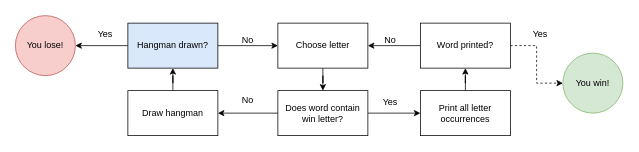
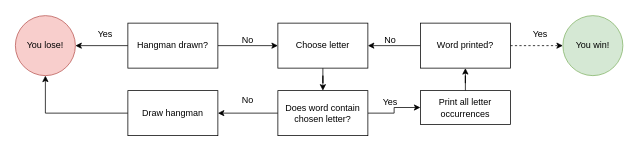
node "Hangman drawn?": fillcolor #dae8fc -> #ffffff
edge "Draw hangman" -> "Hangman drawn?": now "Draw hangman" -> "You lose!"
node "You win!": moved (593, 83) -> (593, 45)
node "Does word contain win letter?": label "Does word contain win letter?" -> "Does word contain chosen letter?"
node "Print all letter occurrences": size 90x45 -> 90x34
